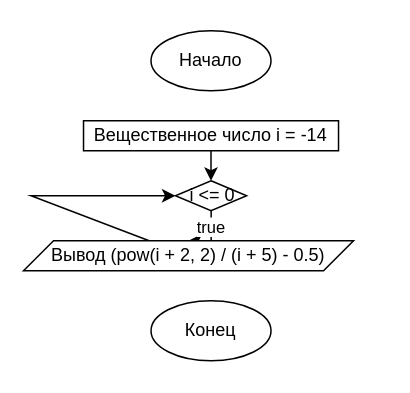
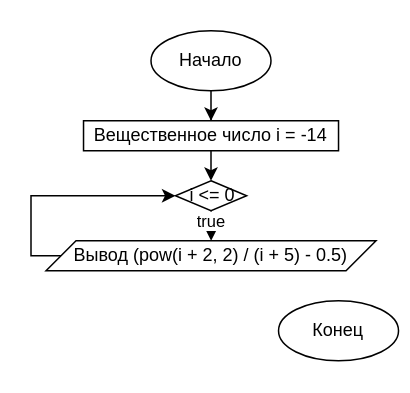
edge "Начало" -> "Вещественное число i = -14": added
node "Вывод (pow(i + 2, 2) / (i + 5) - 0.5)": moved (188, 256) -> (211, 256)
node "Конец": moved (211, 331) -> (338, 331)
